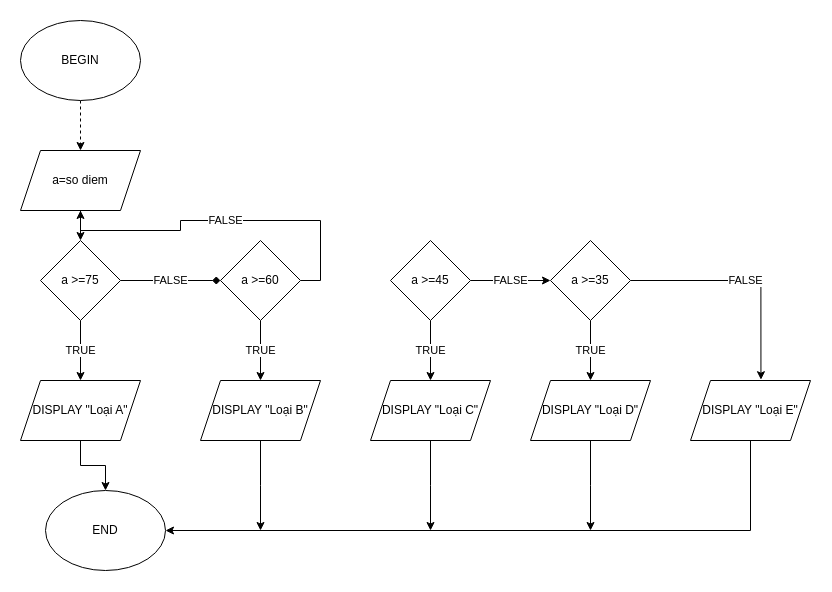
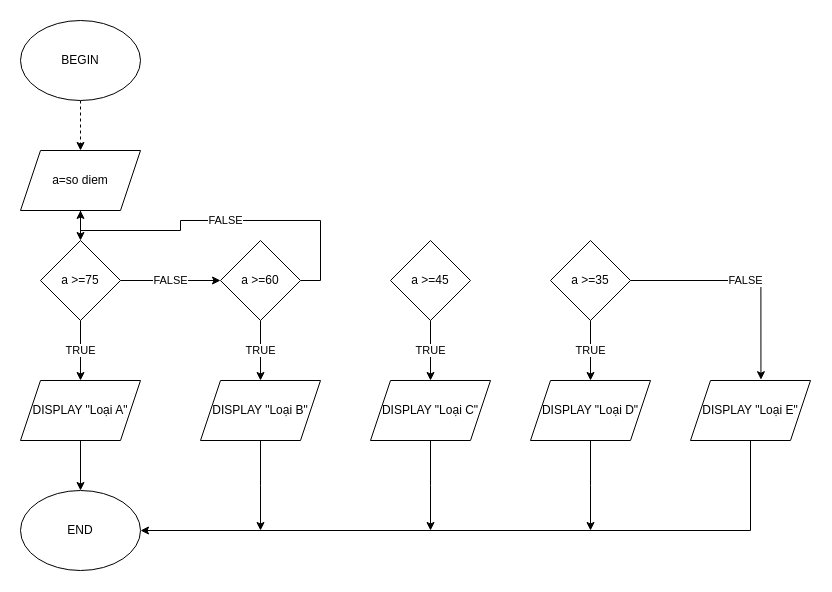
edge "a >=75" -> "a >=60": arrowhead diamond -> classic
edge "a >=45" -> "a >=35": removed, label "FALSE"
node "END": moved (106, 531) -> (81, 531)
